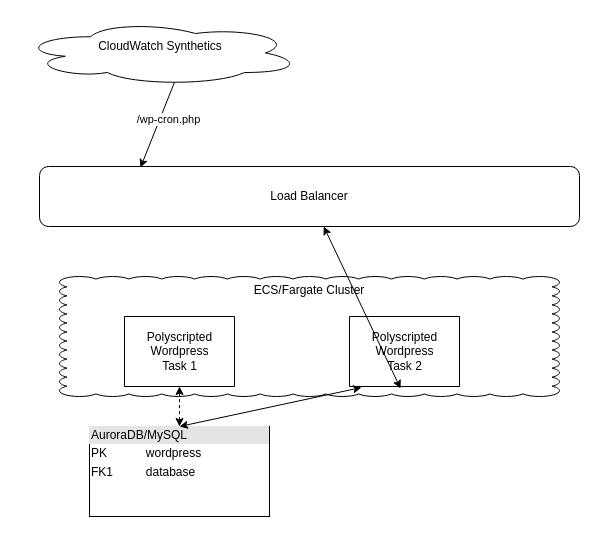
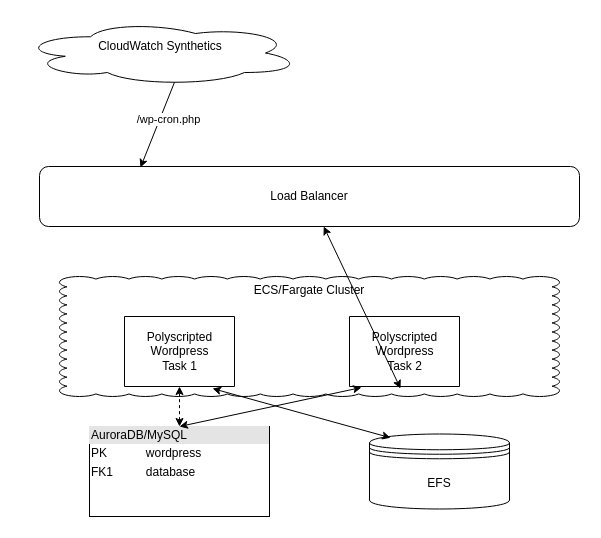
edge "Polyscripted Wordpress Task 1" -- "EFS": added
node "EFS": added
